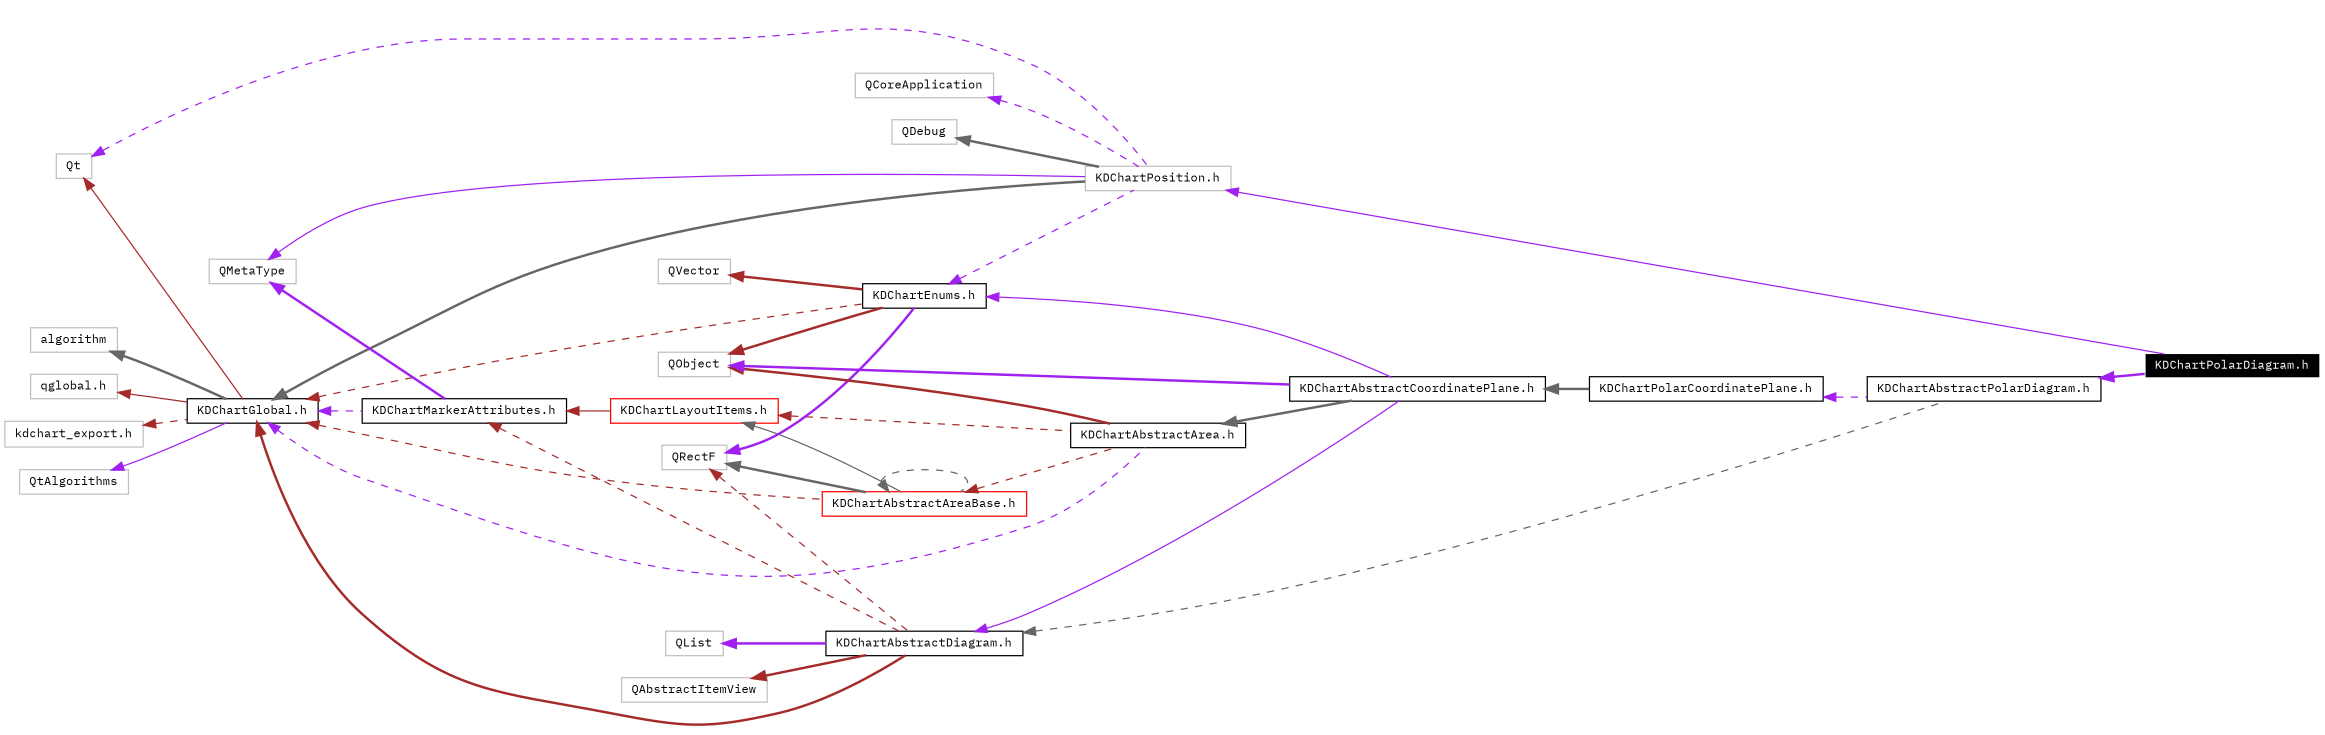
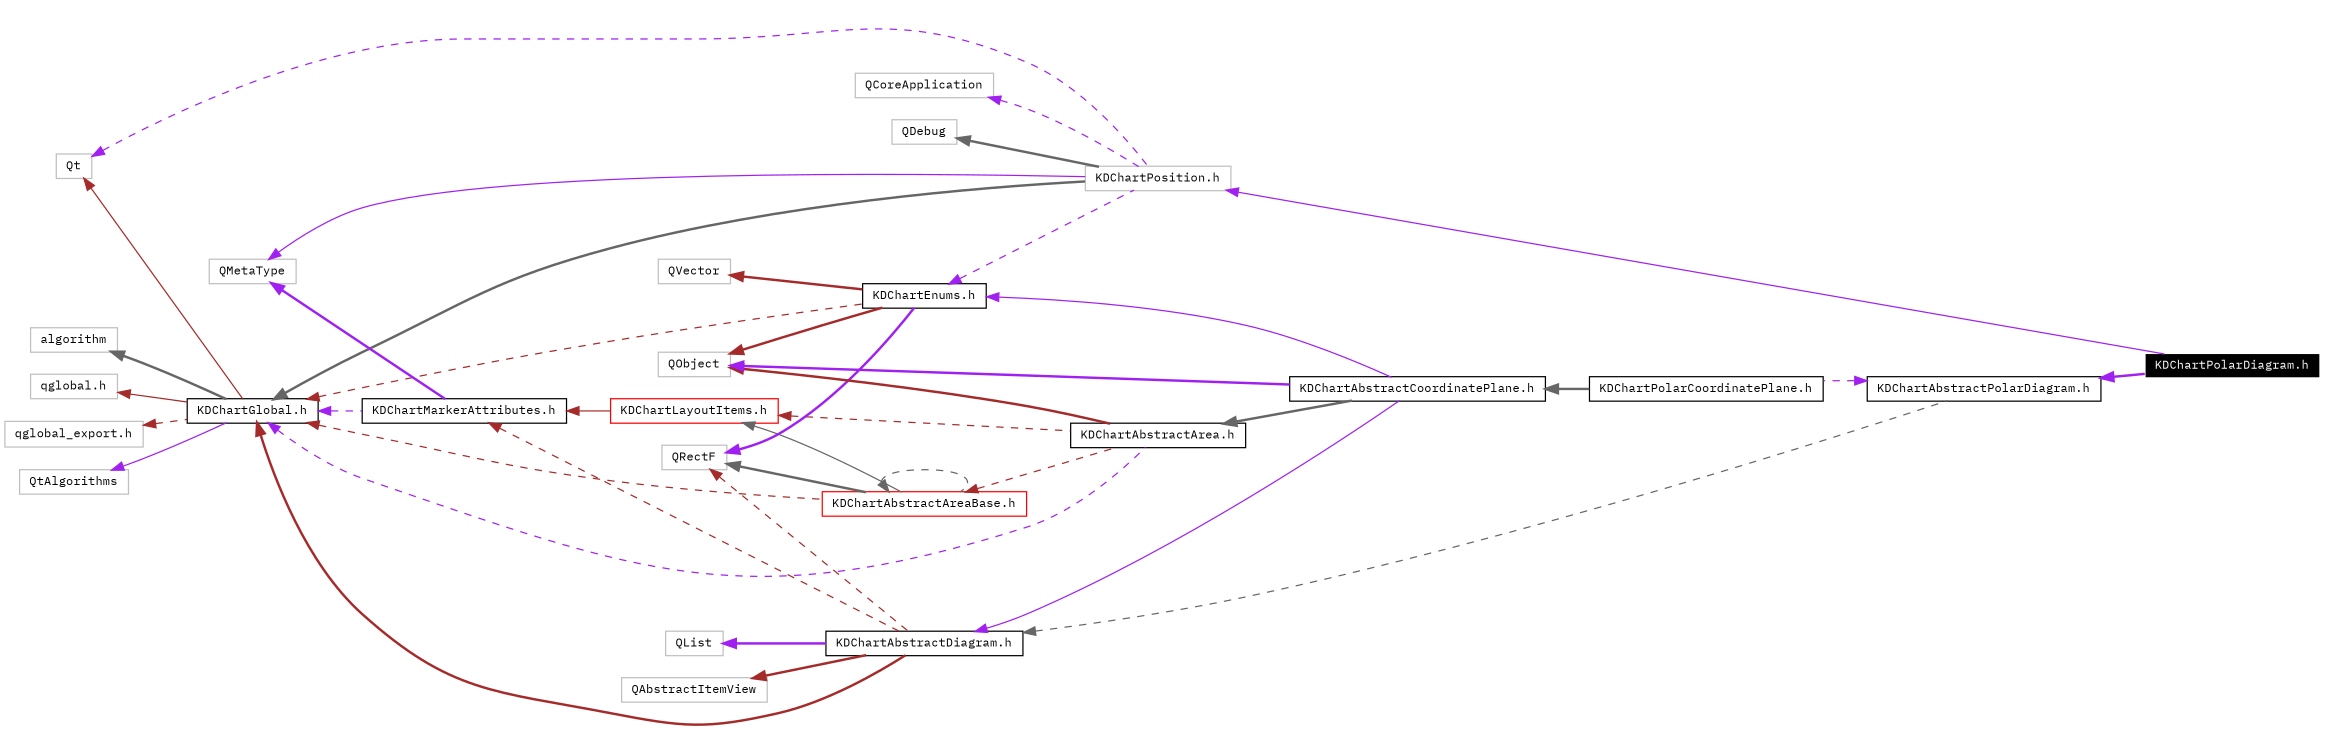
edge "KDChartAbstractPolarDiagram.h" -> "KDChartPolarCoordinatePlane.h": reversed
node "kdchart_export.h": label "kdchart_export.h" -> "qglobal_export.h"
